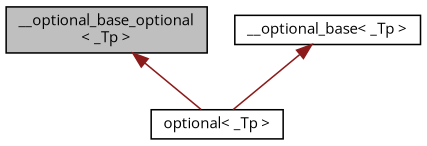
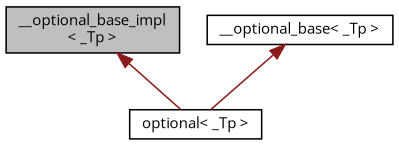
node "__optional_base_optional < _Tp >": label "__optional_base_optional < _Tp >" -> "__optional_base_impl < _Tp >"
